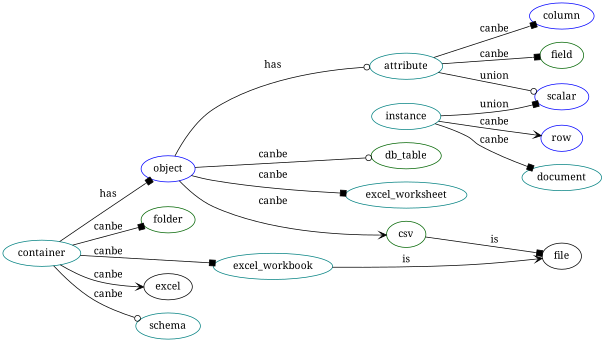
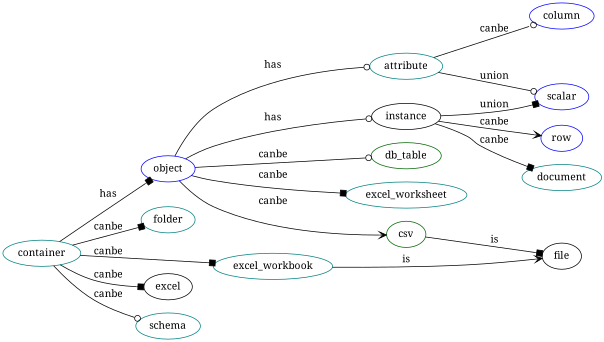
edge "attribute" -> "column": arrowhead box -> odot
node "field": removed
node "instance": color teal -> black
edge "object" -> "instance": added, label "has"
node "folder": color darkgreen -> teal
edge "container" -> "excel": arrowhead vee -> box
